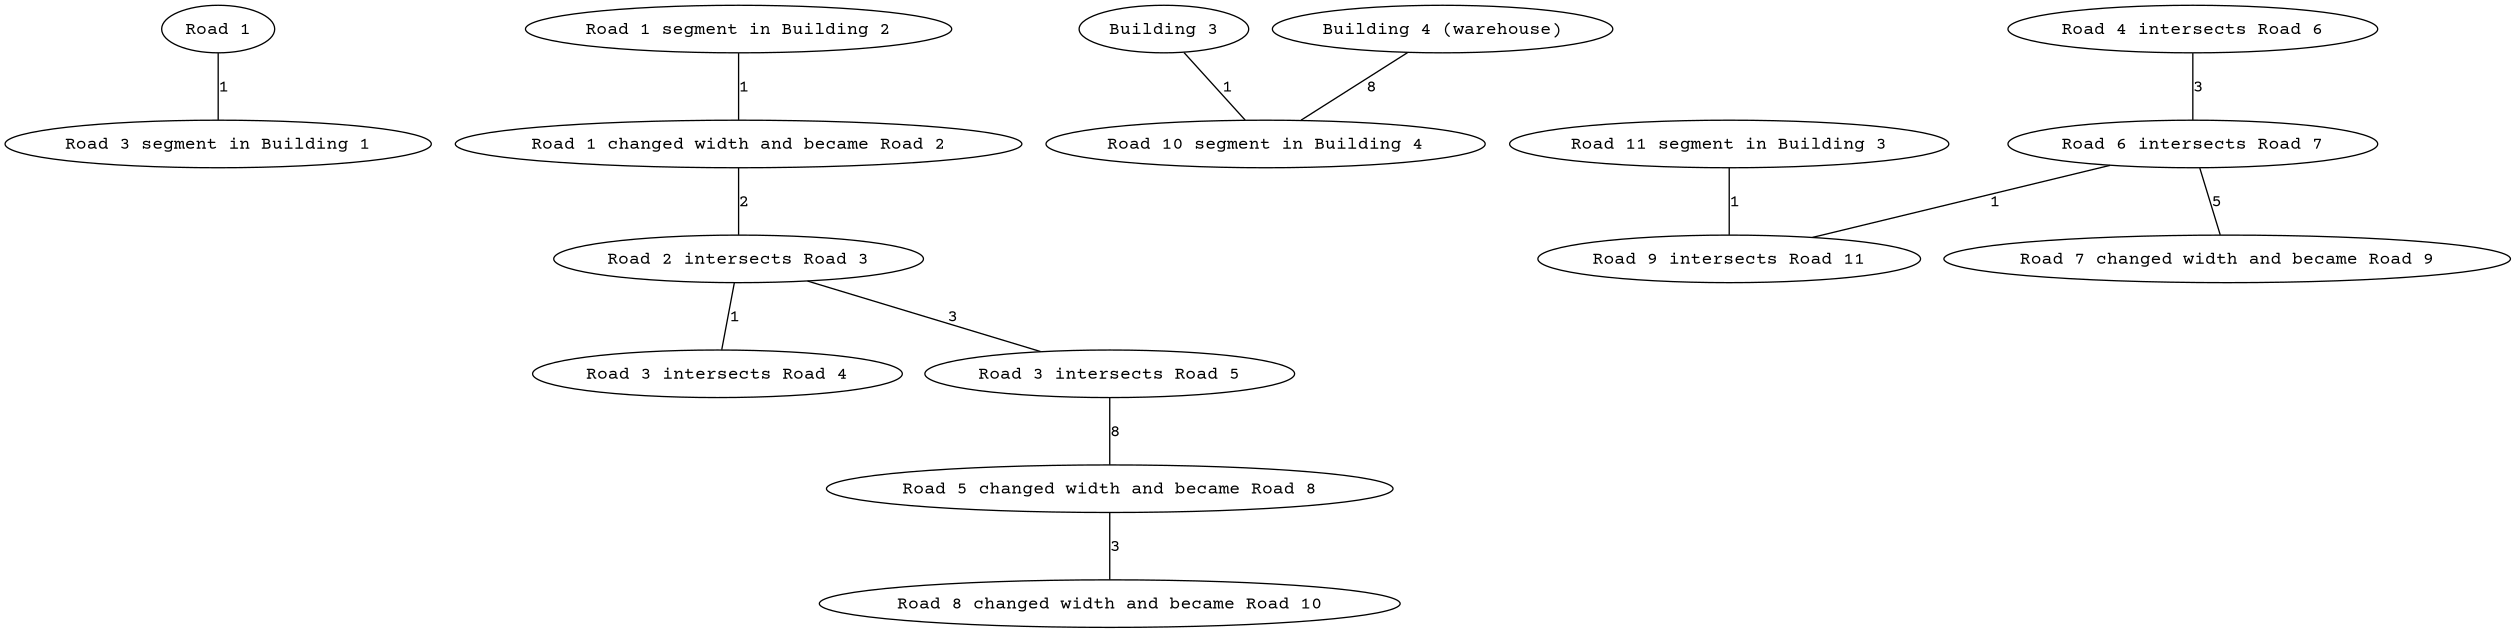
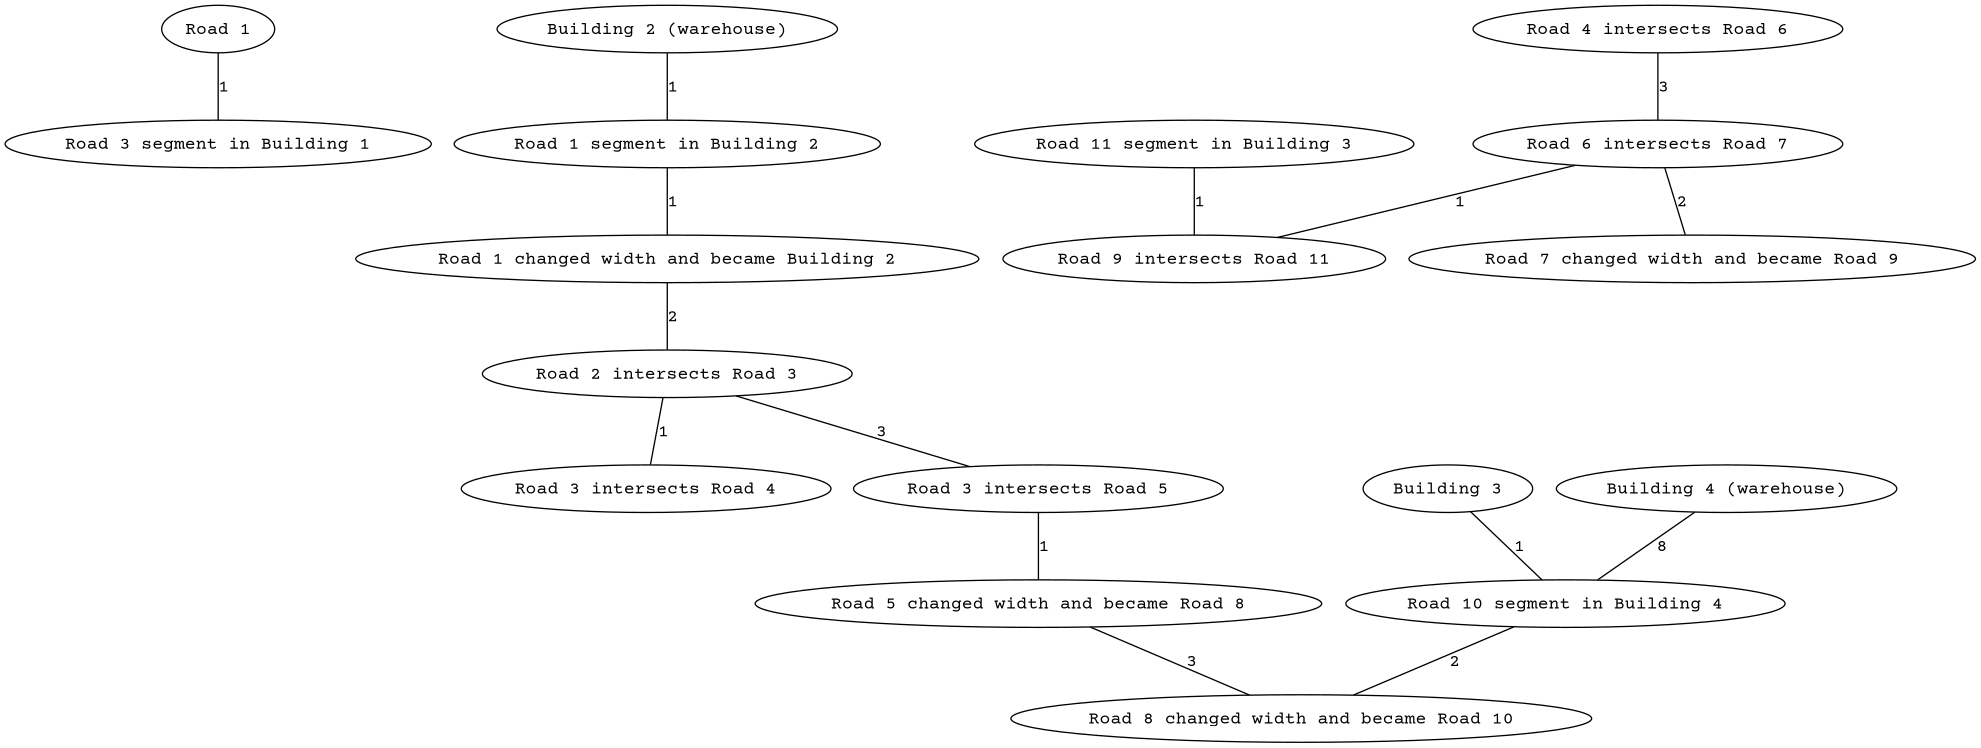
node "Building 2 (warehouse)": added
node "Road 1 changed width and became Road 2": label "Road 1 changed width and became Road 2" -> "Road 1 changed width and became Building 2"
edge "Road 6 intersects Road 7" -- "Road 7 changed width and became Road 9": label "5" -> "2"
edge "Road 3 intersects Road 5" -- "Road 5 changed width and became Road 8": label "8" -> "1"
edge "Road 10 segment in Building 4" -- "Road 8 changed width and became Road 10": added, label "2"
